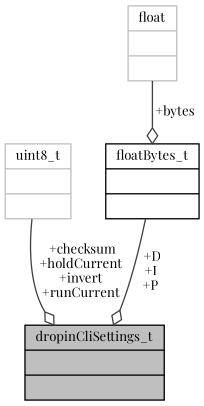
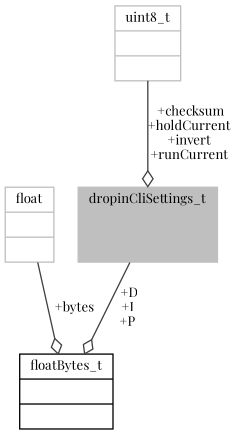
edge "floatBytes_t" -> "dropinCliSettings_t": reversed
node "dropinCliSettings_t": color black -> grey75
